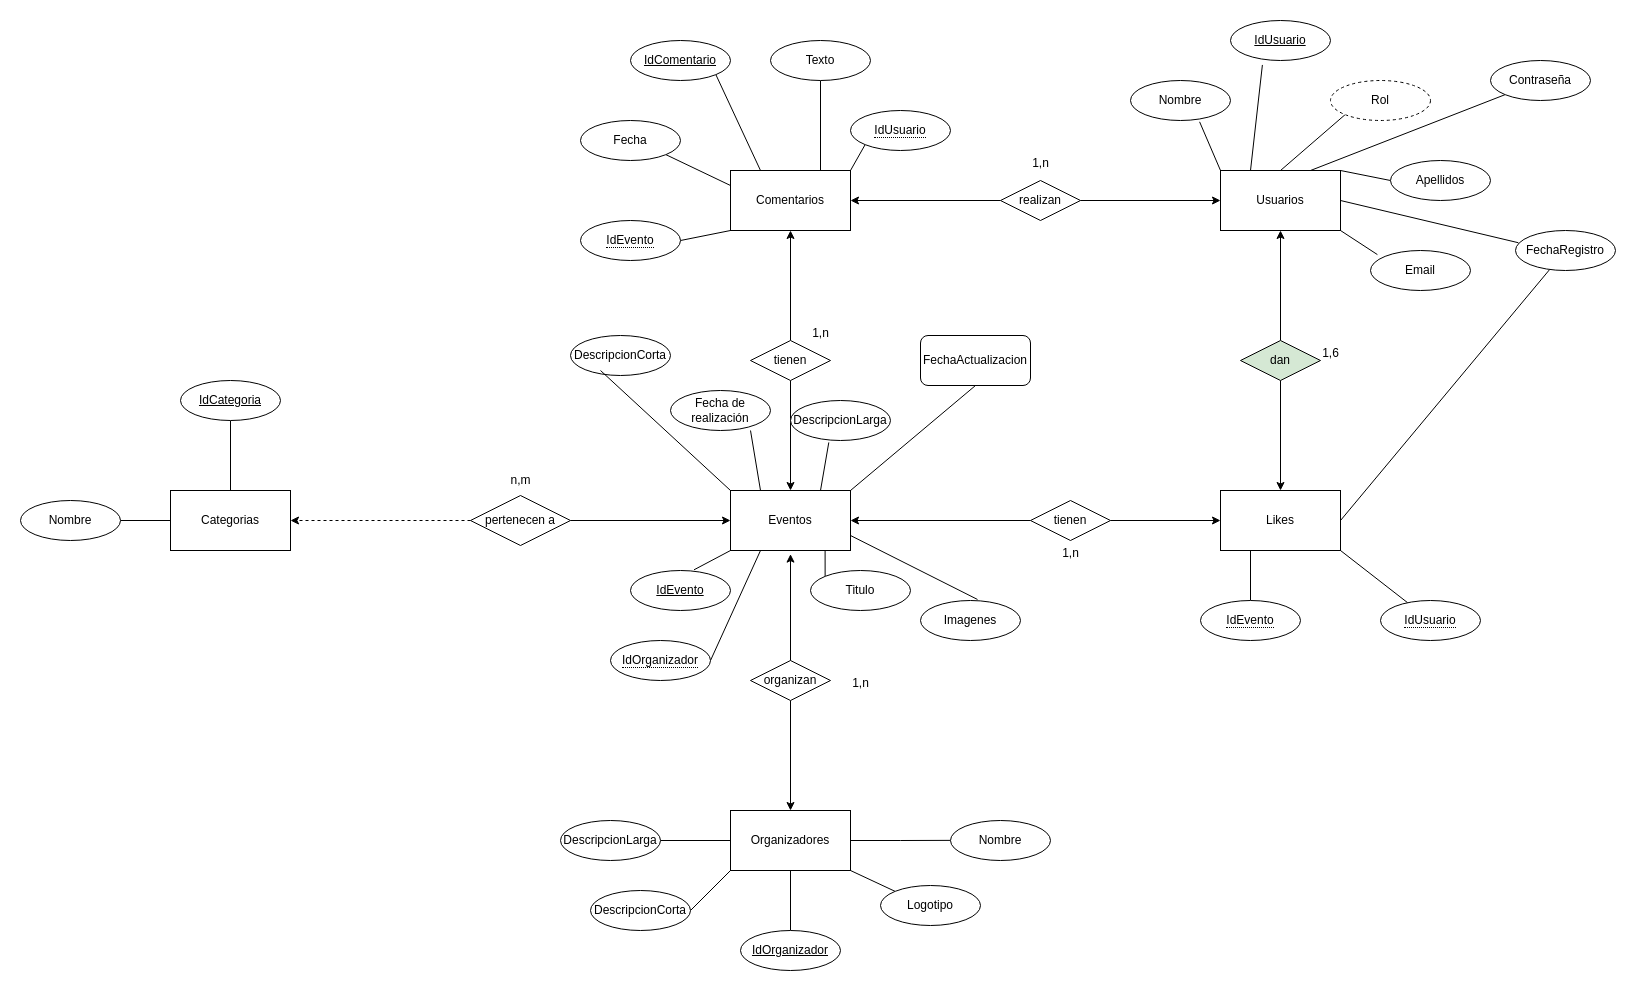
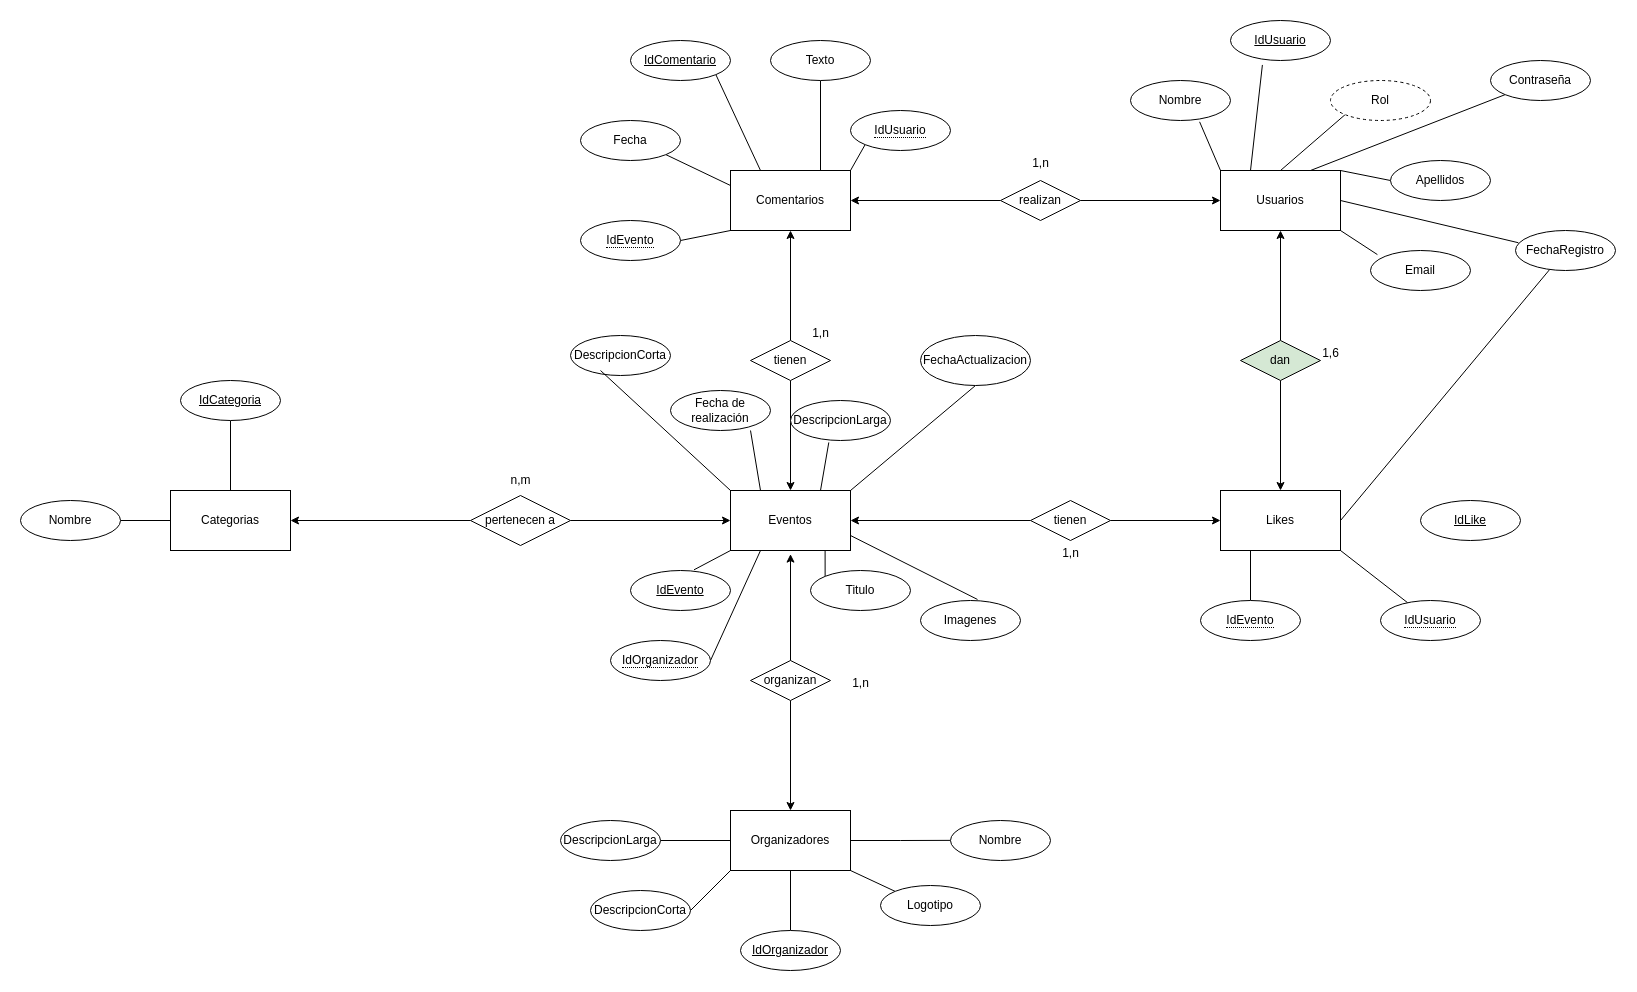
node "FechaActualizacion": shape rounded rectangle -> ellipse
edge "pertenecen a" -> "Categorias": style dashed -> solid
node "IdLike": added
